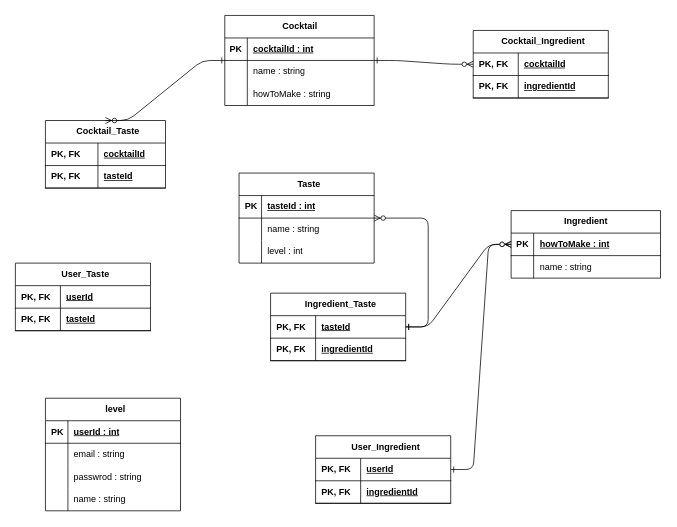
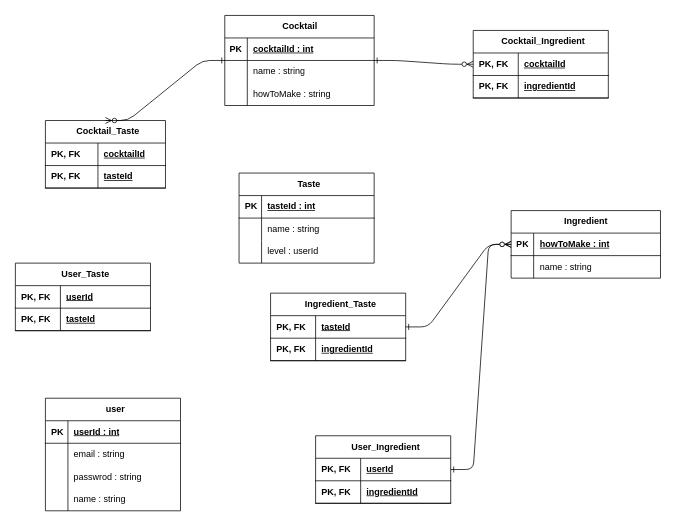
edge "Taste" -- "Ingredient_Taste": removed
node "level : int": label "level : int" -> "level : userId"
node "level": label "level" -> "user"
